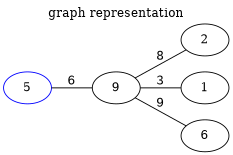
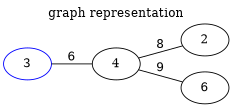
node "5": label "5" -> "3"
node "9": label "9" -> "4"
node "1": removed
